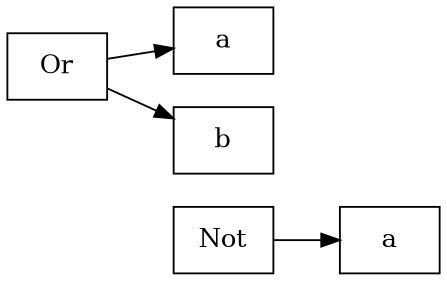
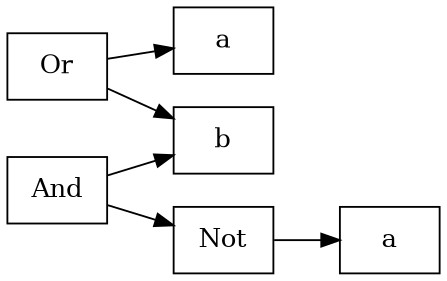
node "And": added
